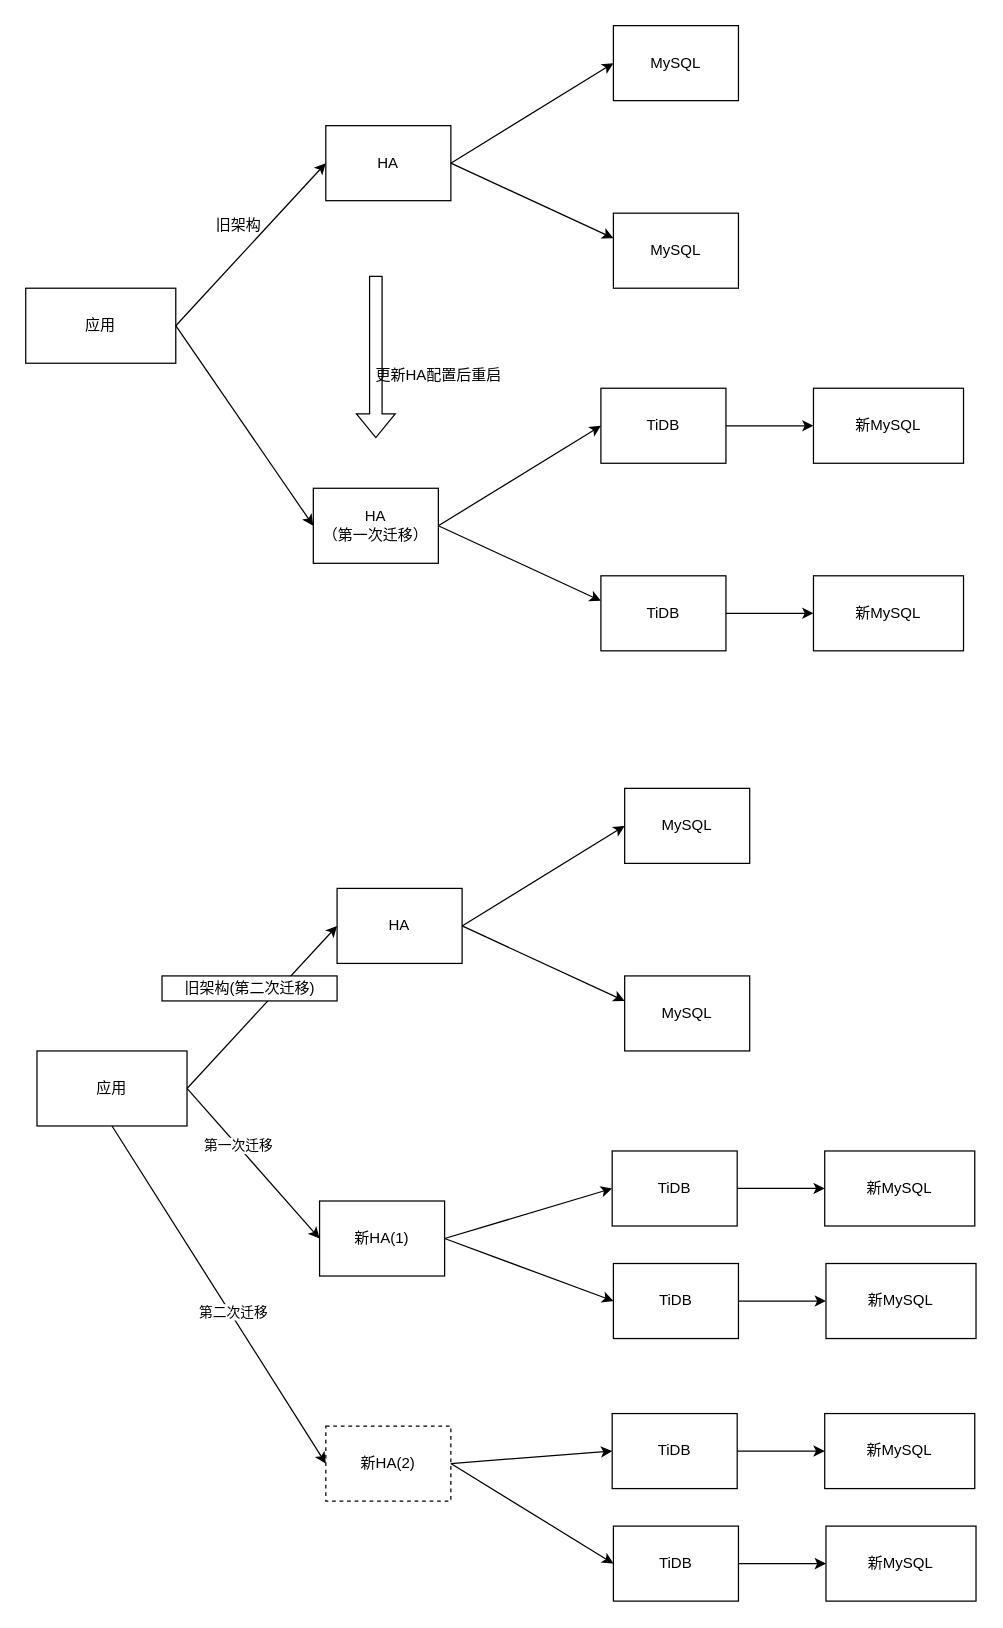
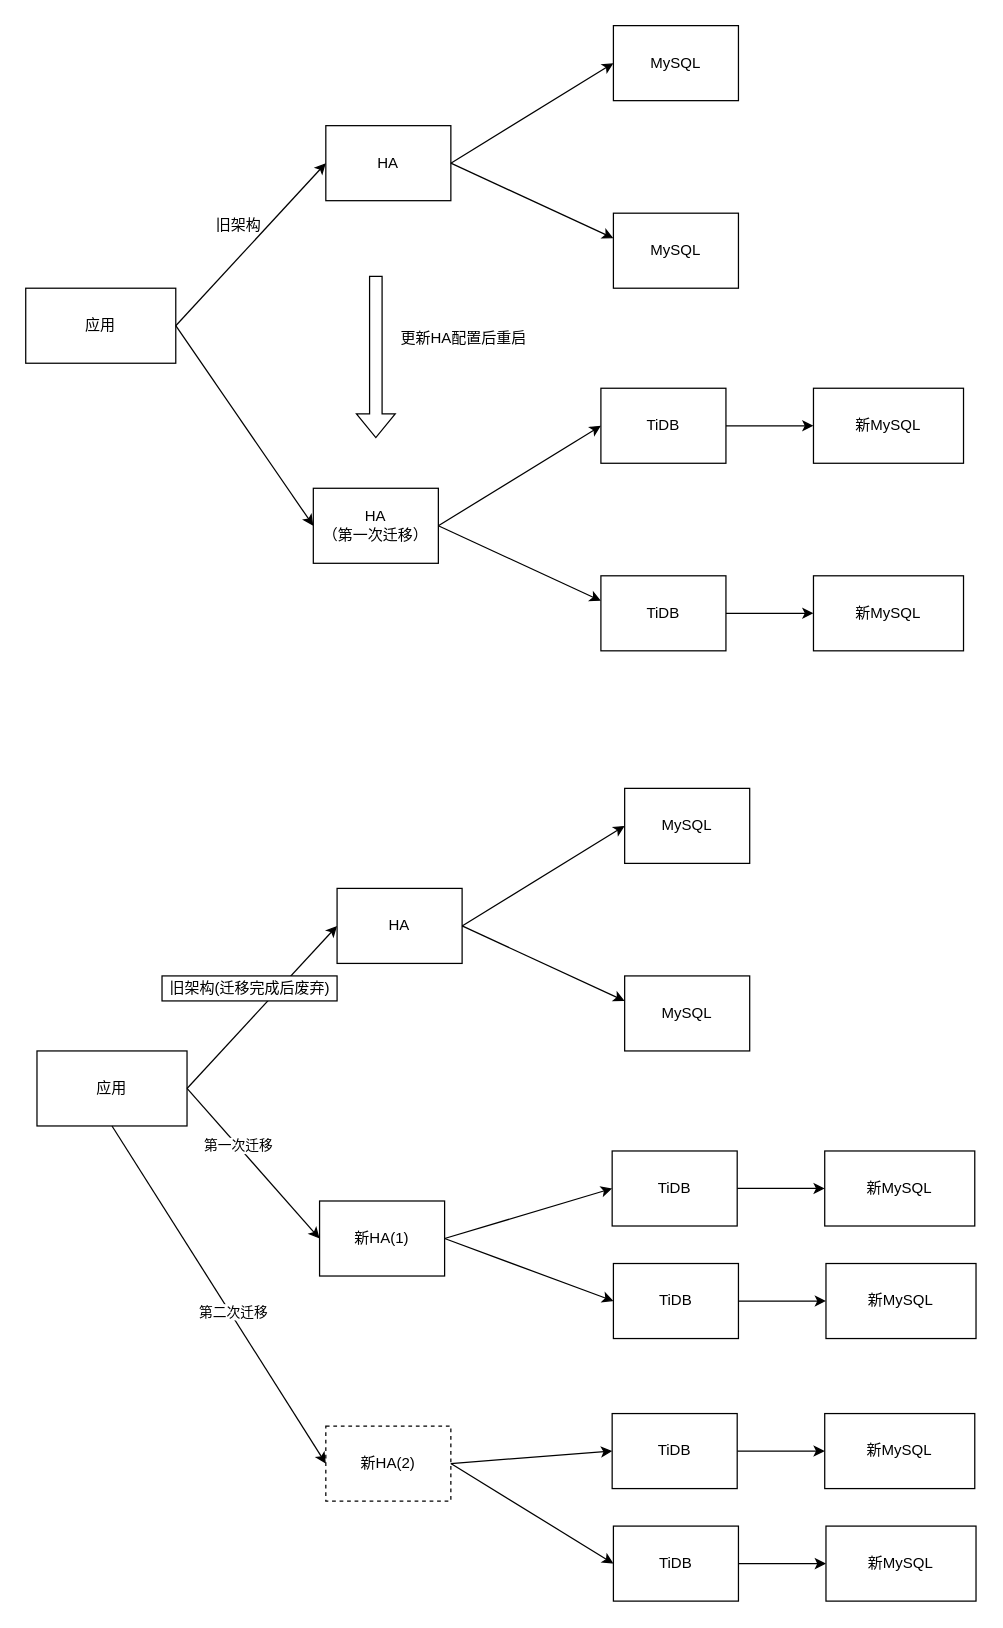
node "更新HA配置后重启": moved (438, 376) -> (463, 338)
node "旧架构(第二次迁移)": label "旧架构(第二次迁移)" -> "旧架构(迁移完成后废弃)"
